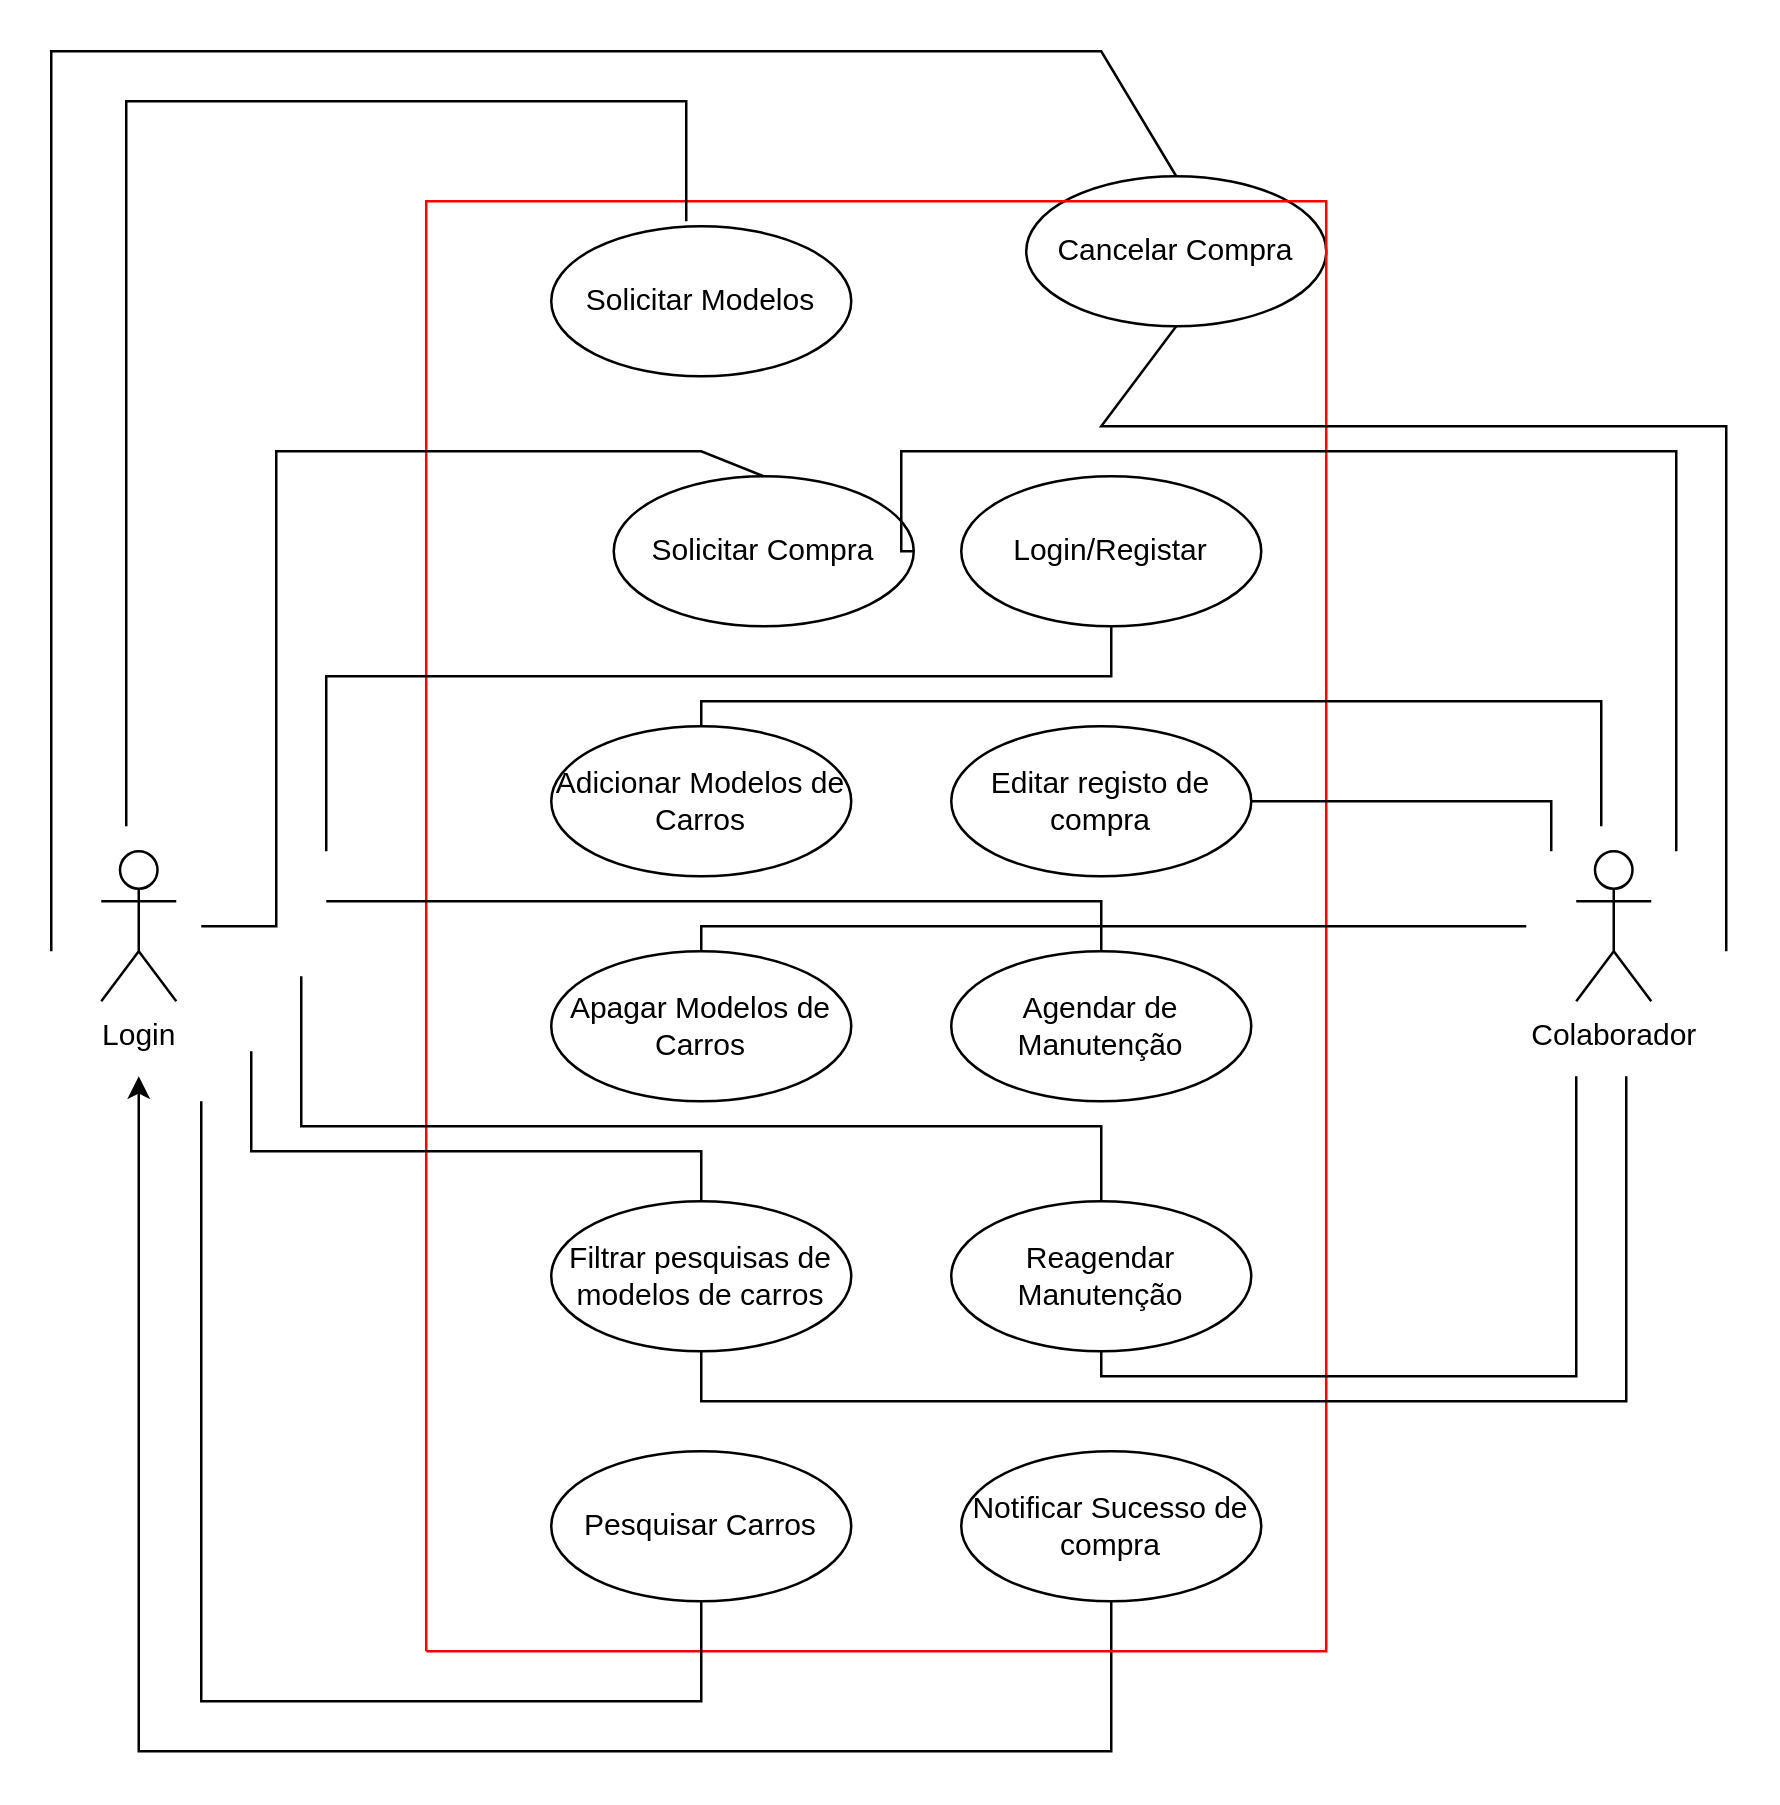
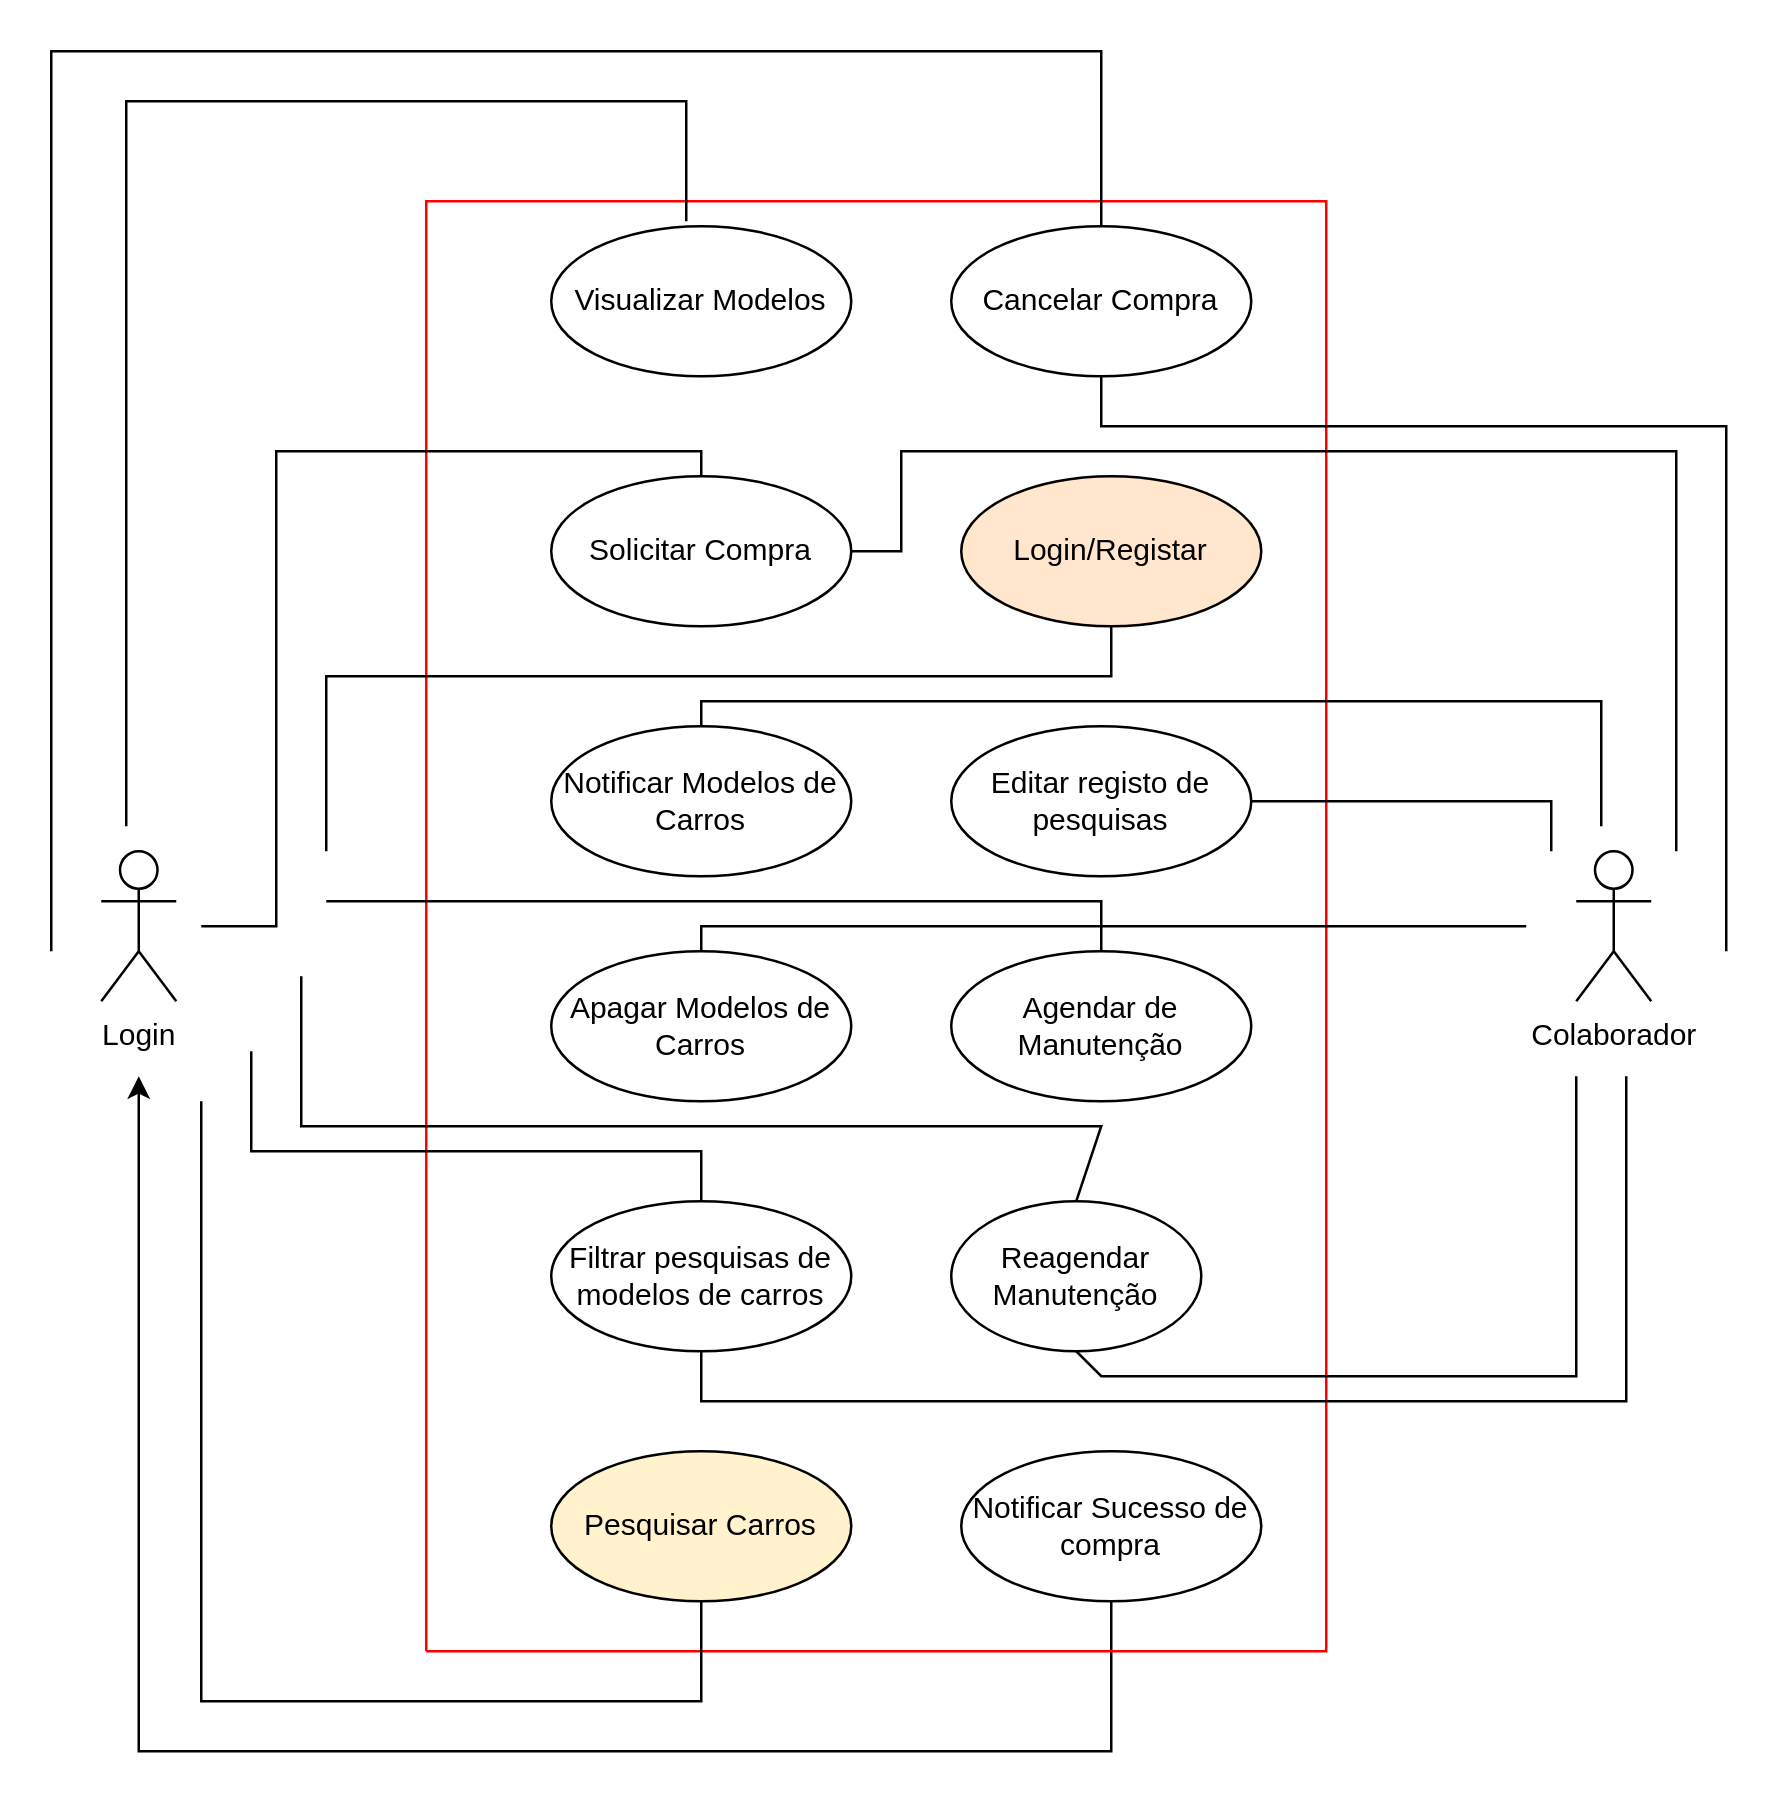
node "Cancelar Compra": moved (1176, 251) -> (1101, 301)
node "Solicitar Modelos": label "Solicitar Modelos" -> "Visualizar Modelos"
node "Solicitar Compra": moved (764, 551) -> (701, 551)
node "Login/Registar": fillcolor #ffffff -> #ffe6cc
node "Adicionar Modelos de Carros": label "Adicionar Modelos de Carros" -> "Notificar Modelos de Carros"
node "Editar registo de compra": label "Editar registo de compra" -> "Editar registo de pesquisas"
node "Reagendar Manutenção": size 300x150 -> 250x150
node "Pesquisar Carros": fillcolor #ffffff -> #fff2cc
